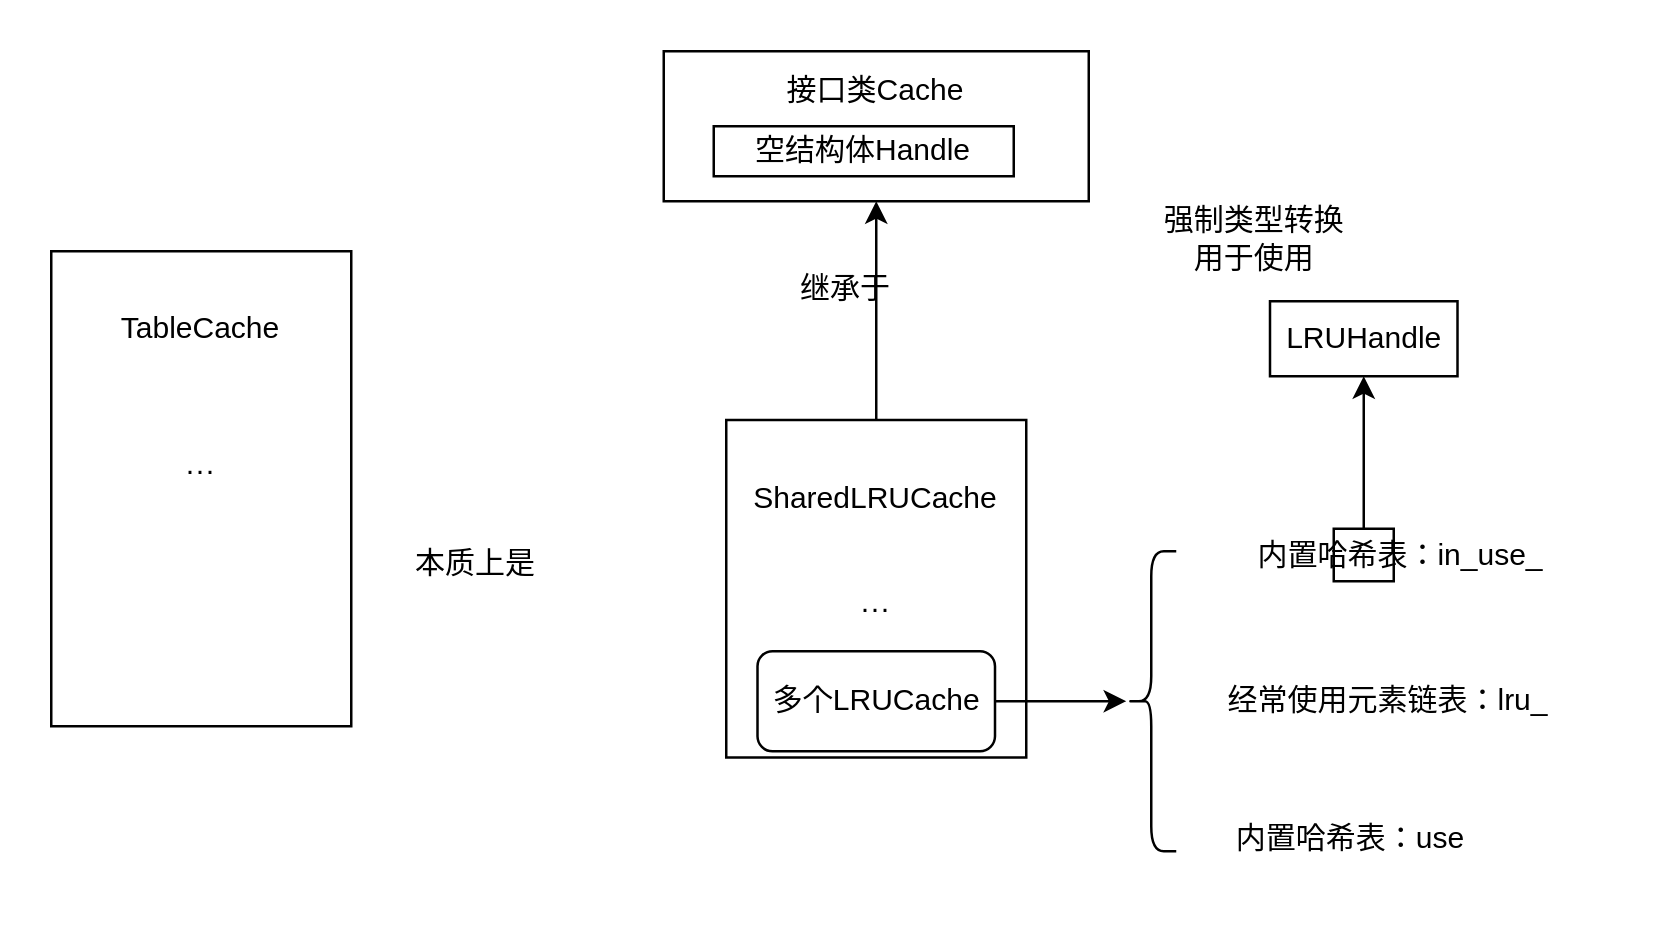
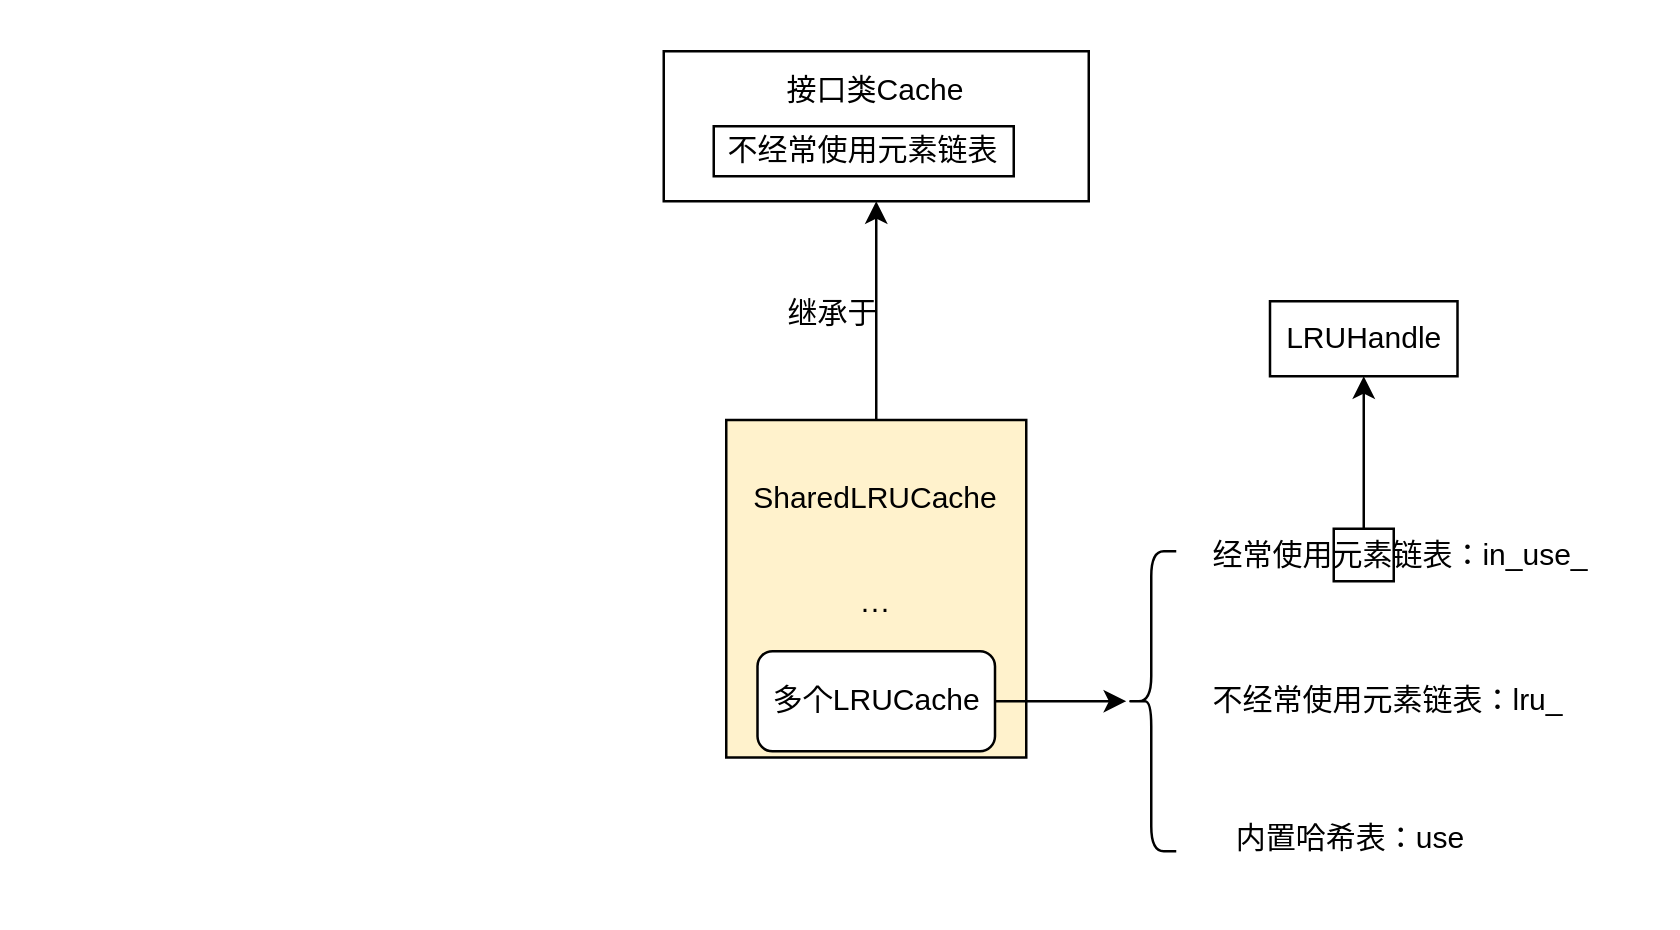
node "空结构体Handle": label "空结构体Handle" -> "不经常使用元素链表"
node "强制类型转换用于使用": removed
node "继承于": moved (845, 289) -> (833, 314)
node "TableCache ···": removed
node "内置哈希表：in_use_": label "内置哈希表：in_use_" -> "经常使用元素链表：in_use_"
node "本质上是": removed
node "SharedLRUCache ···": fillcolor #ffffff -> #fff2cc
node "经常使用元素链表：lru_": label "经常使用元素链表：lru_" -> "不经常使用元素链表：lru_"
